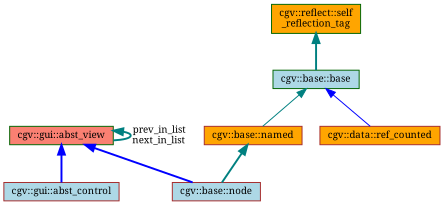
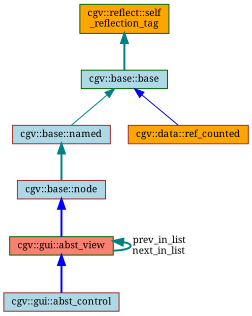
node "cgv::base::named": fillcolor orange -> lightblue
edge "cgv::base::node" -> "cgv::gui::abst_view": reversed
